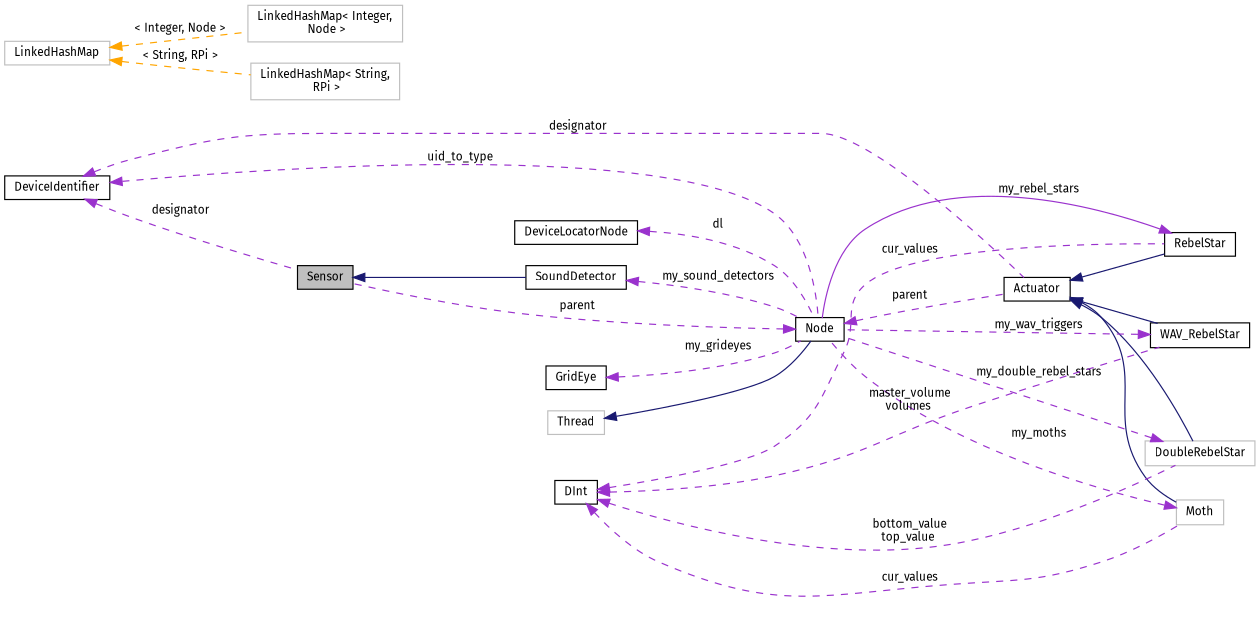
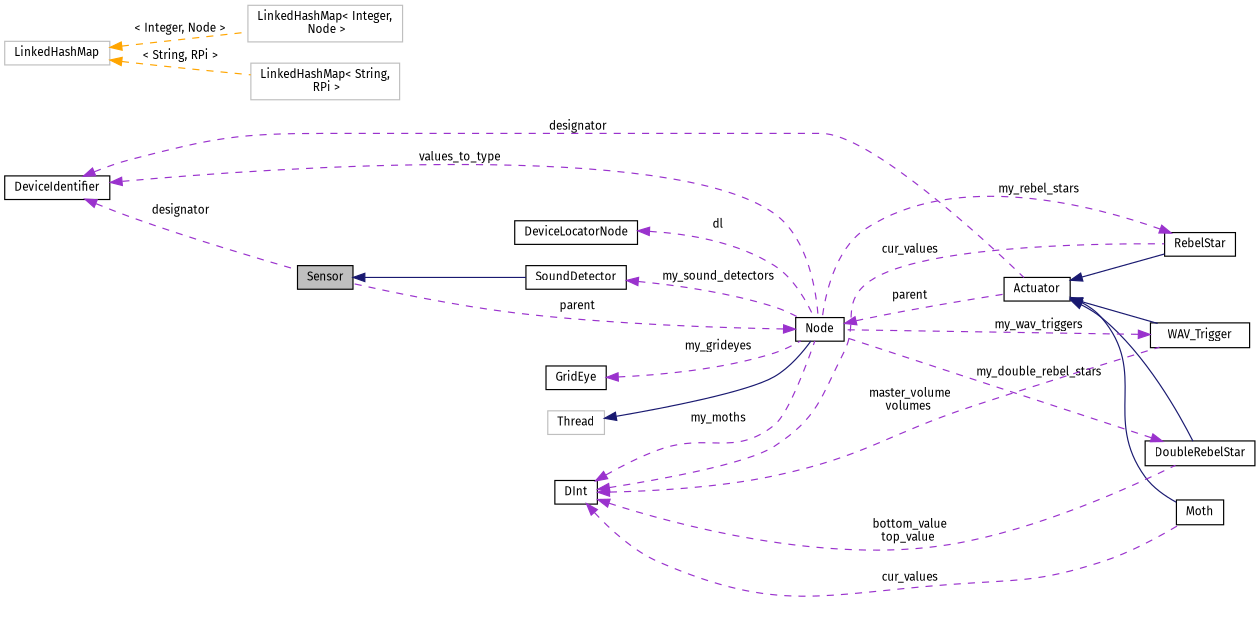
edge "Node" -> "DeviceIdentifier": label " uid_to_type" -> " values_to_type"
edge "Node" -> "RebelStar": style solid -> dashed
node "WAV_RebelStar": label "WAV_RebelStar" -> "WAV_Trigger"
edge "Node" -> "Moth": now "Node" -> "DInt"
node "DoubleRebelStar": color grey75 -> black
node "Moth": color grey75 -> black
